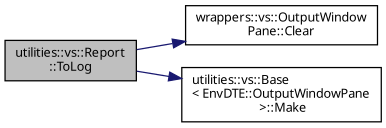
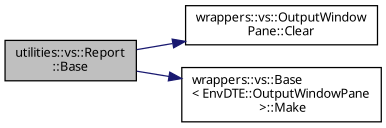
node "utilities::vs::Report ::ToLog": label "utilities::vs::Report ::ToLog" -> "utilities::vs::Report ::Base"
node "utilities::vs::Base < EnvDTE::OutputWindowPane >::Make": label "utilities::vs::Base < EnvDTE::OutputWindowPane >::Make" -> "wrappers::vs::Base < EnvDTE::OutputWindowPane >::Make"
